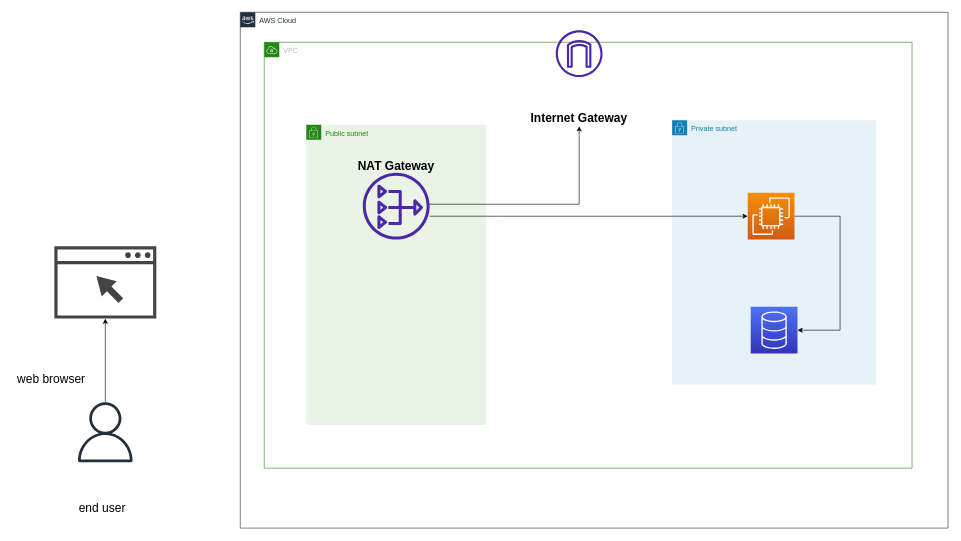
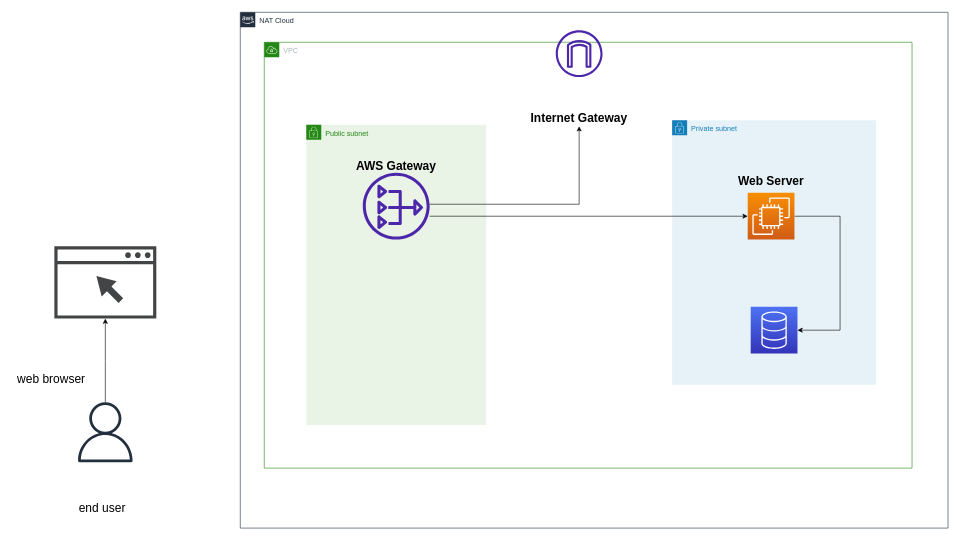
node "AWS Cloud": label "AWS Cloud" -> "NAT Cloud"
node "NAT Gateway": label "NAT Gateway" -> "AWS Gateway"
node "Web Server": added
